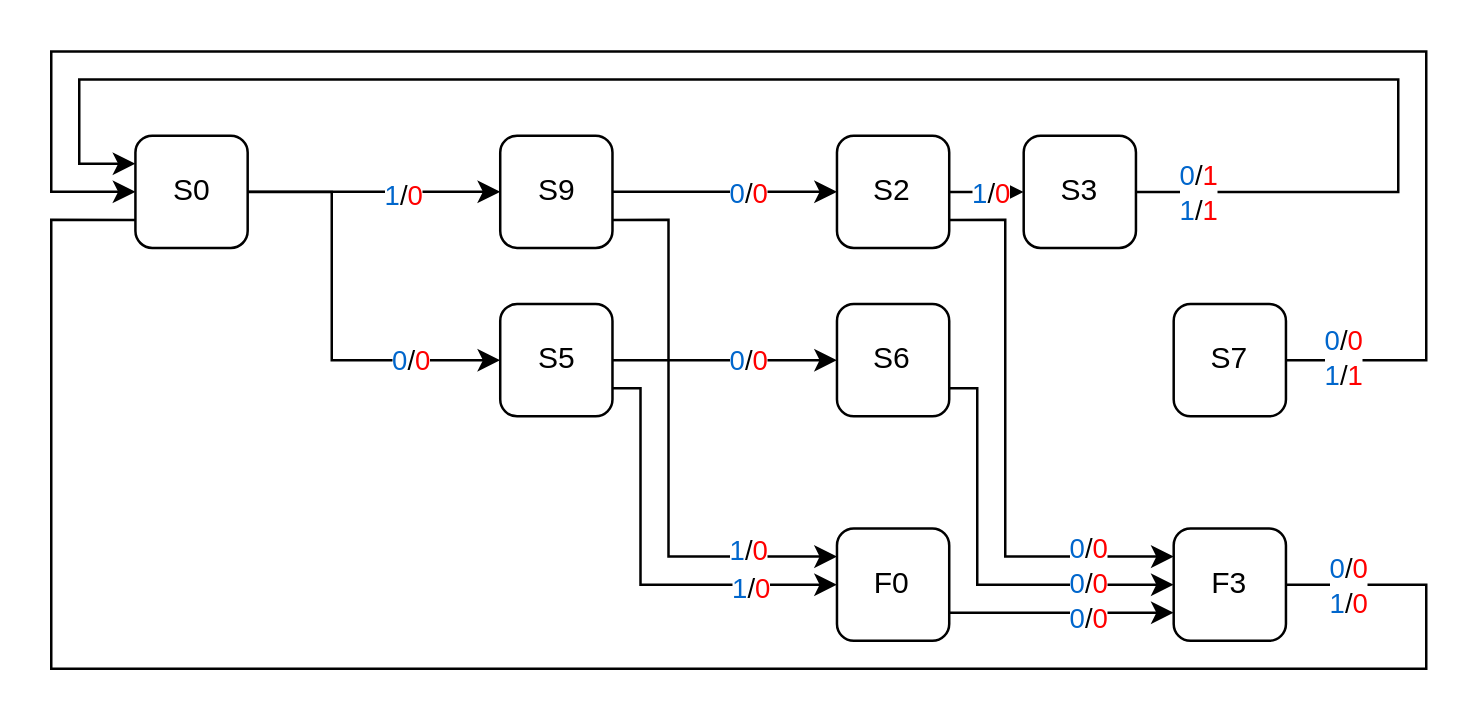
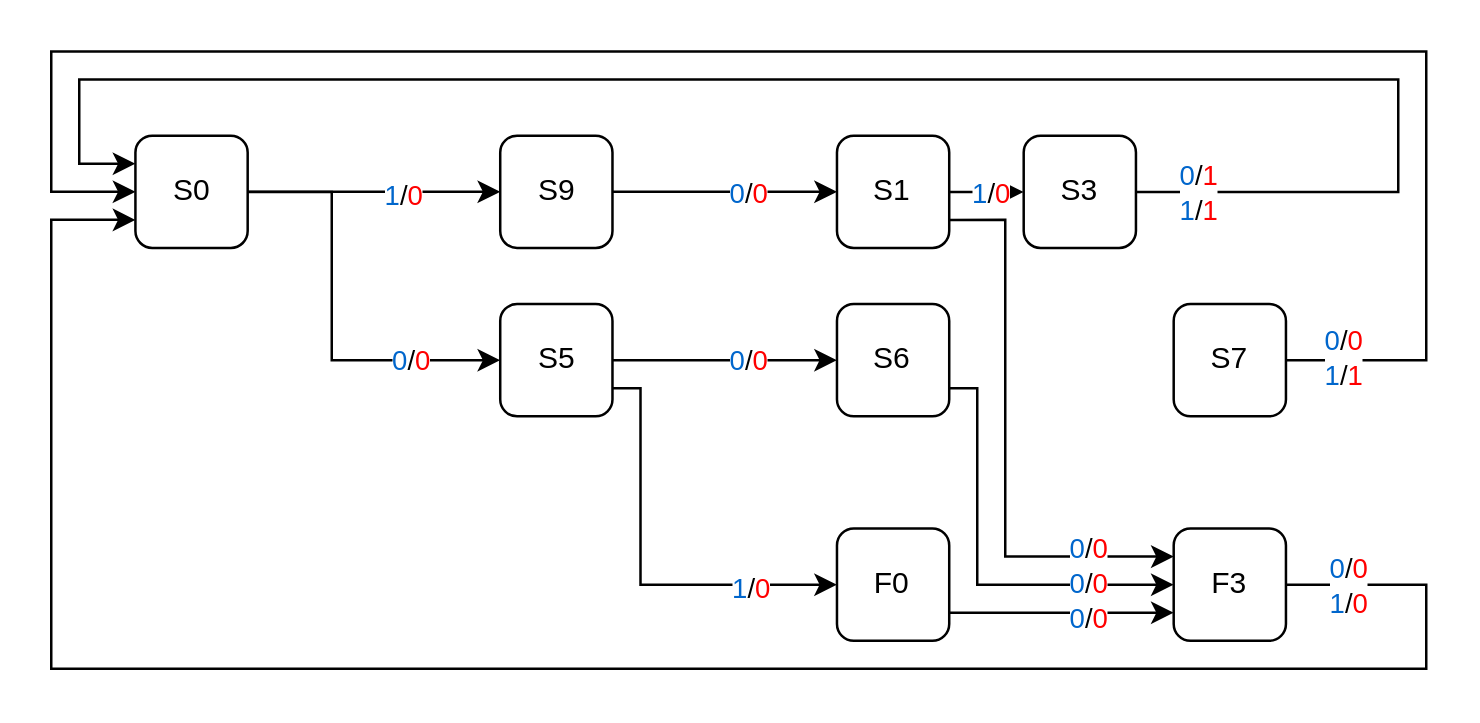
node "S2": label "S2" -> "S1"
edge "S0" -- "F3": arrowhead none -> classic
edge "S9" -> "F0": removed, label "1/0"
